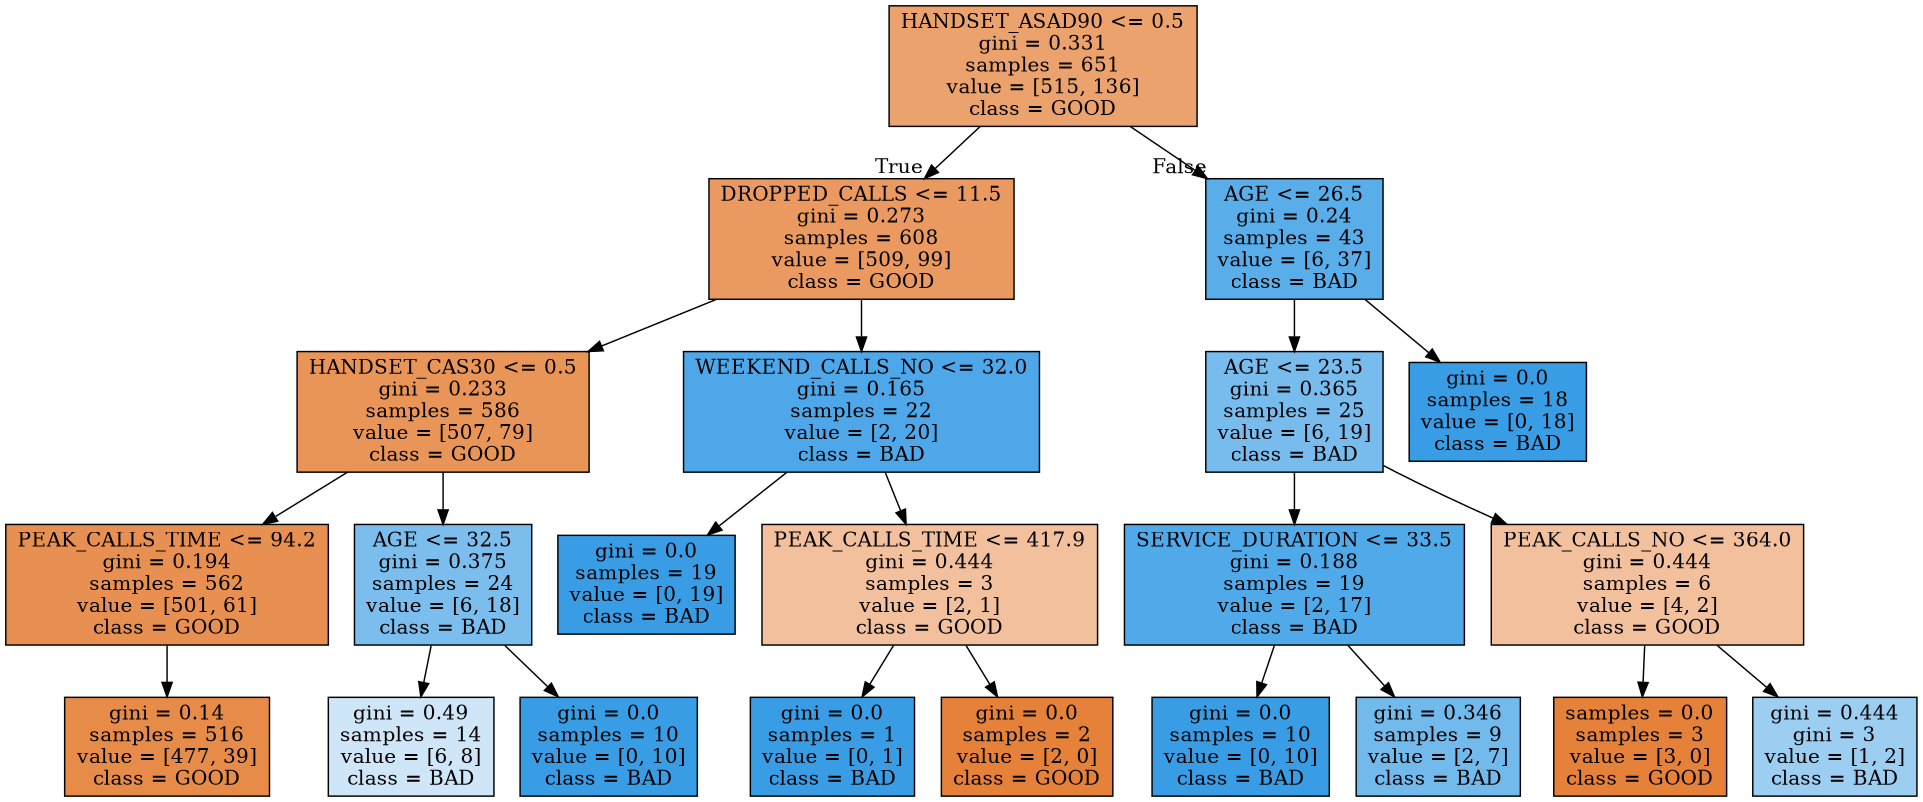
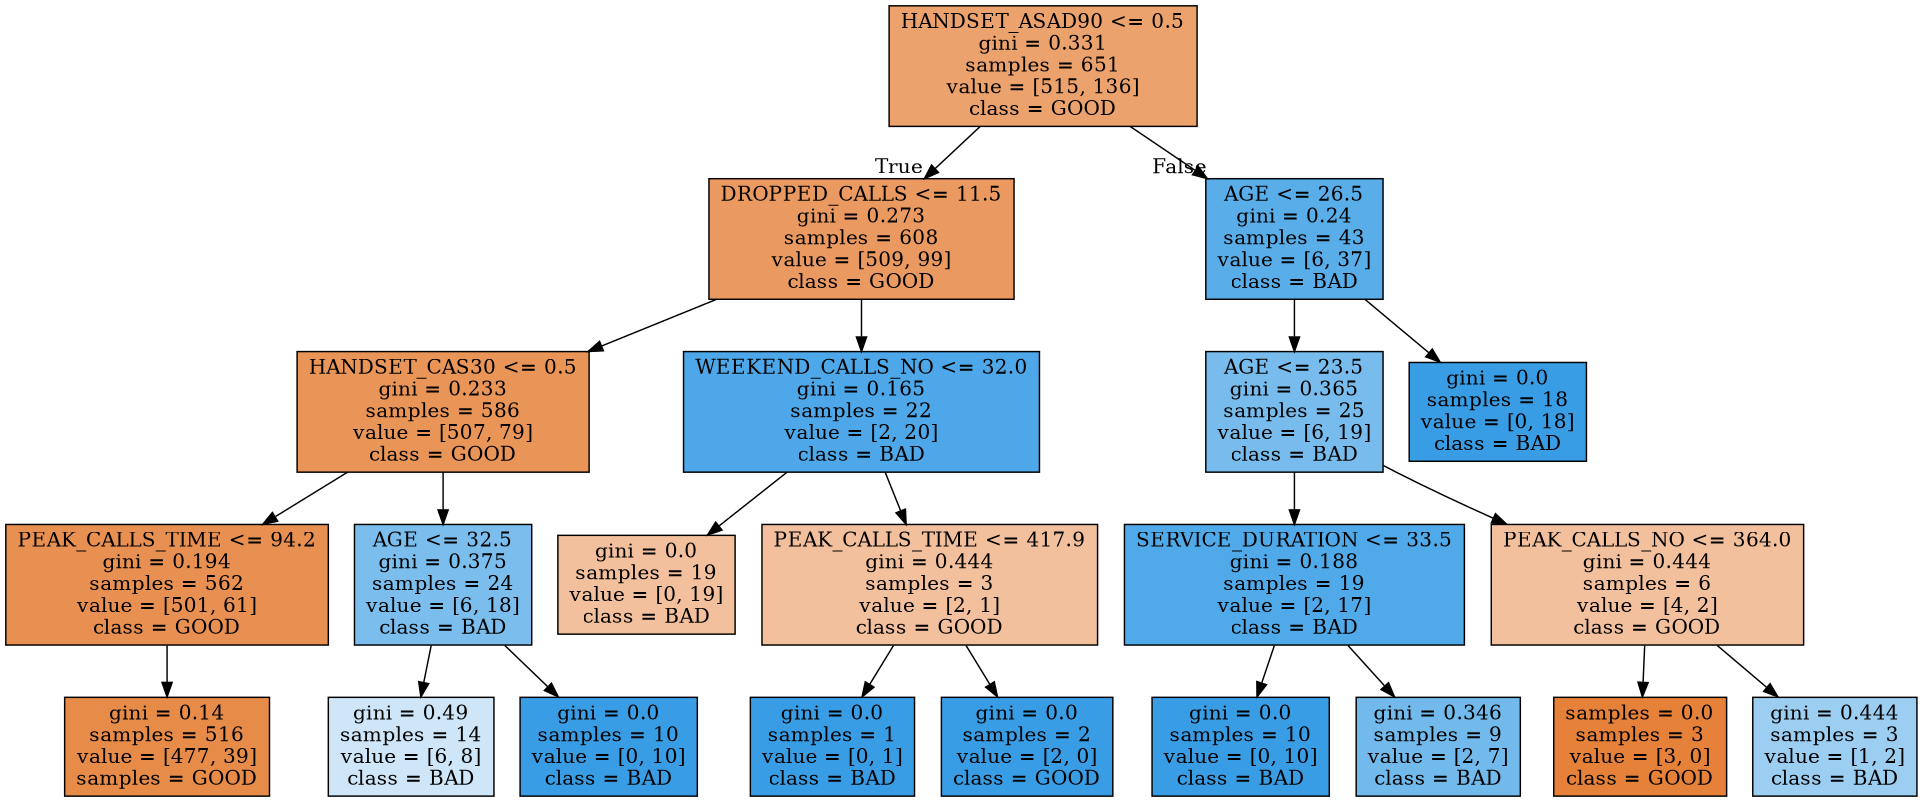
node "gini = 0.0 samples = 19 value = [0, 19] class = BAD": fillcolor #399de5 -> #f2c09c
node "gini = 0.14 samples = 516 value = [477, 39] class = GOOD": label "gini = 0.14 samples = 516 value = [477, 39] class = GOOD" -> "gini = 0.14 samples = 516 value = [477, 39] samples = GOOD"
node "gini = 0.0 samples = 2 value = [2, 0] class = GOOD": fillcolor #e58139 -> #399de5
node "gini = 0.444 gini = 3 value = [1, 2] class = BAD": label "gini = 0.444 gini = 3 value = [1, 2] class = BAD" -> "gini = 0.444 samples = 3 value = [1, 2] class = BAD"
